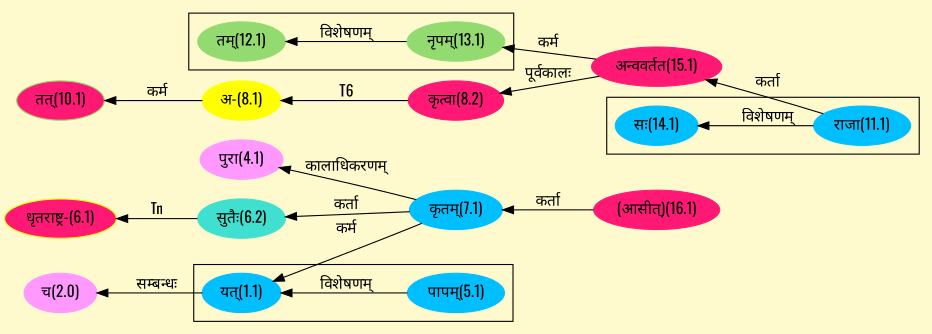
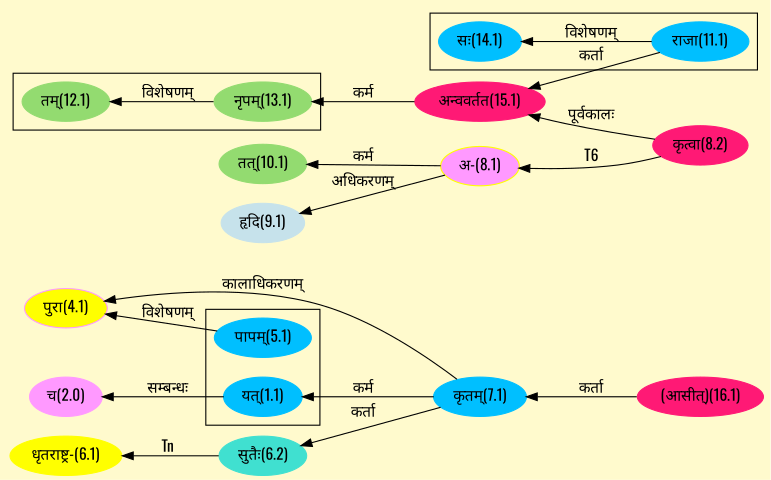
edge "अन्ववर्तत(15.1)" -> "कृत्वा(8.2)": reversed
node "तत्(10.1)": fillcolor #ff1975 -> #93db70
node "अ-(8.1)": fillcolor #ffff00 -> #ff99ff
node "पुरा(4.1)": fillcolor #ff99ff -> #ffff00
node "धृतराष्ट्र-(6.1)": fillcolor #ff1975 -> #ffff00
node "हृदि(9.1)": added
edge "पापम्(5.1)" -> "यत्(1.1)": now "पापम्(5.1)" -> "पुरा(4.1)"
